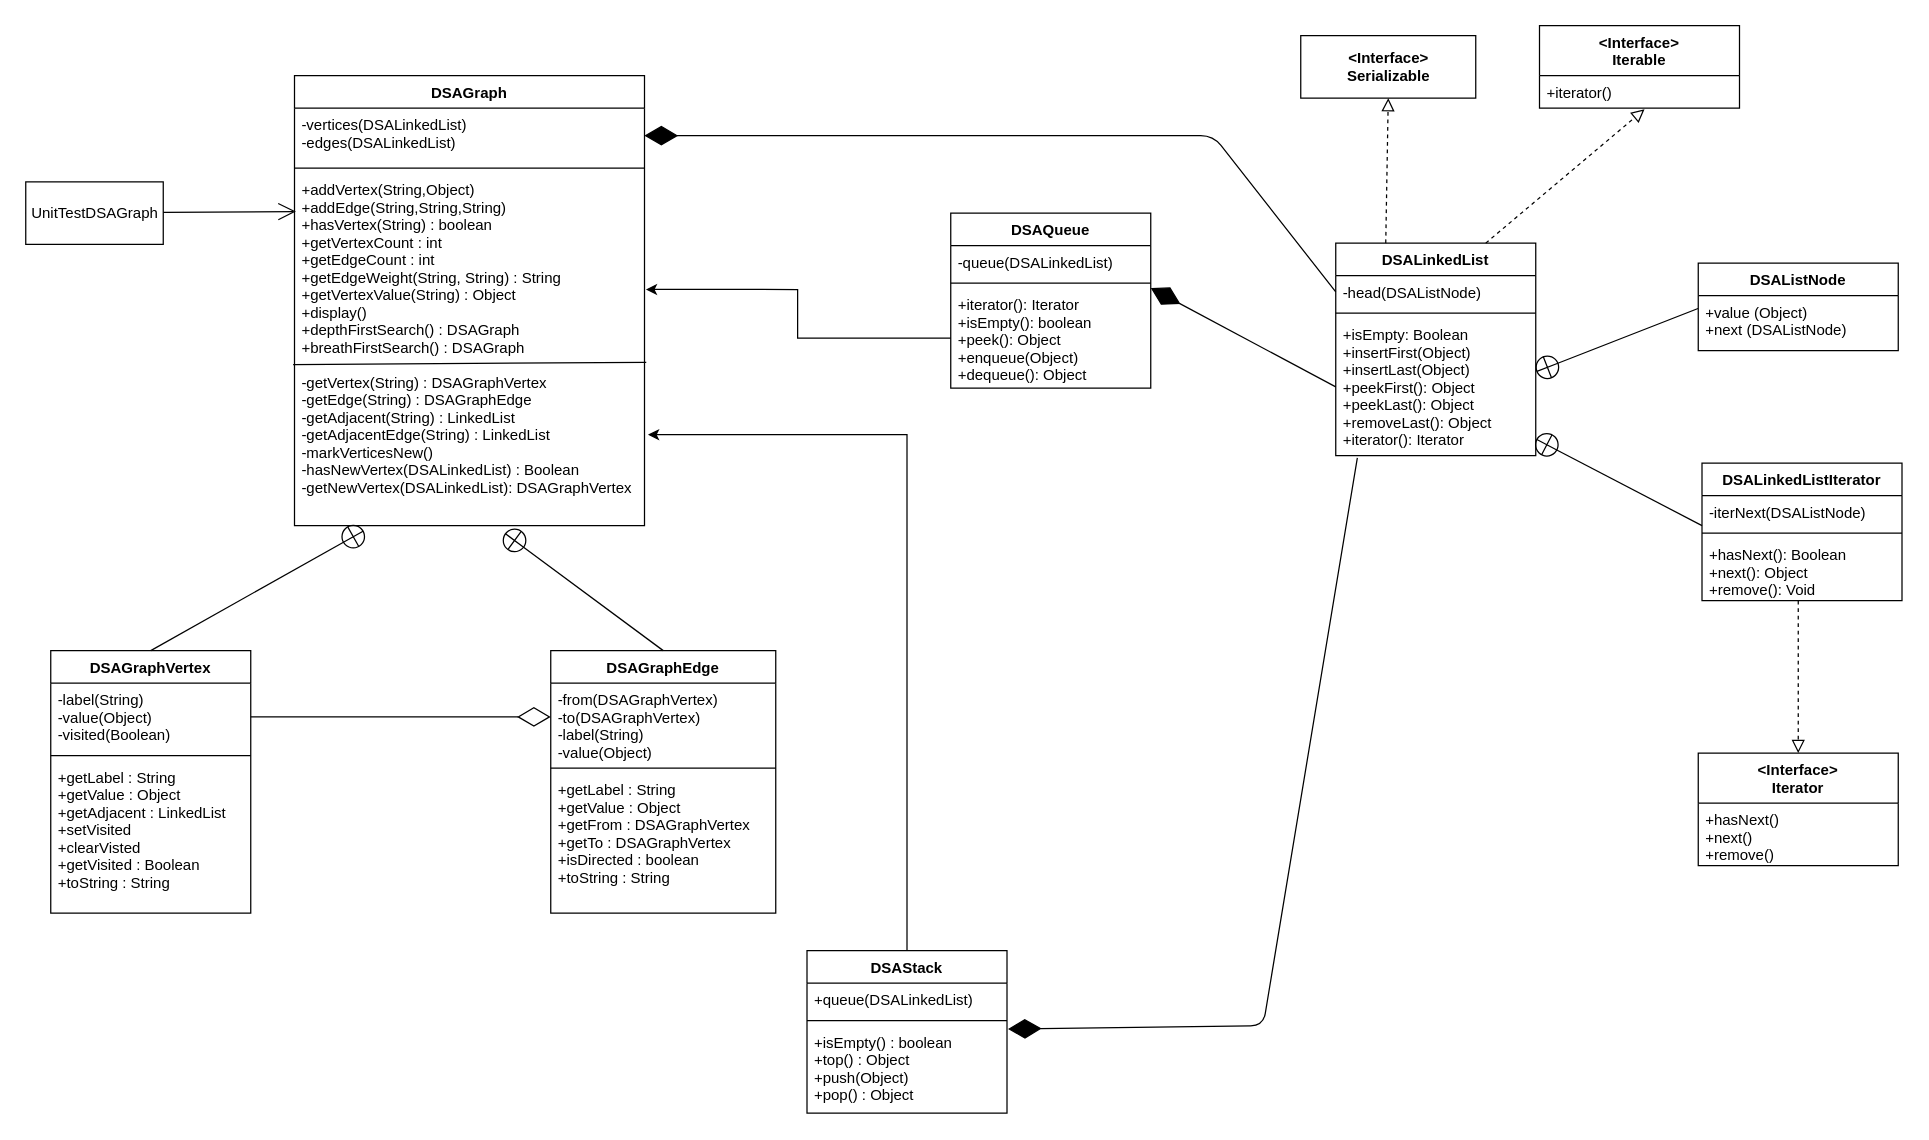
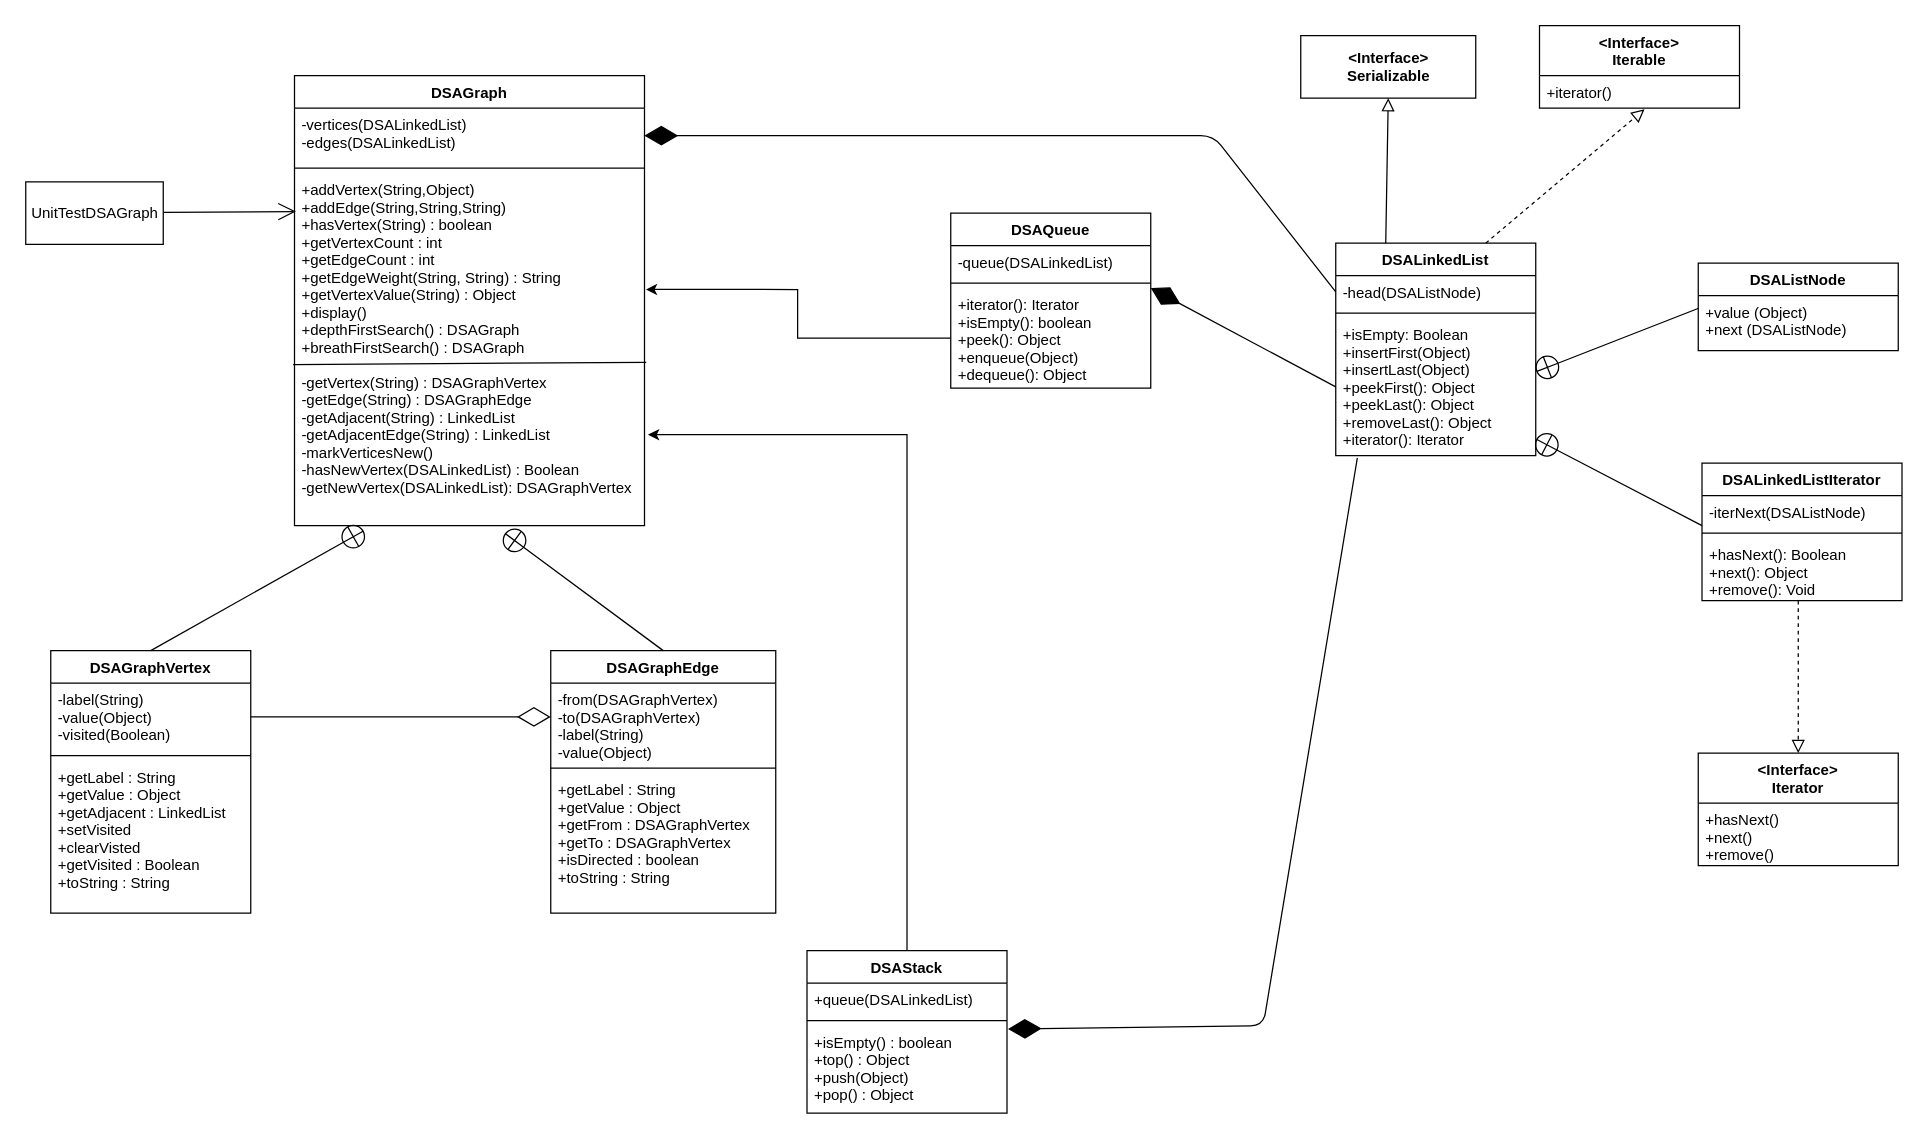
edge "DSALinkedList" -> "<Interface> Serializable": style dashed -> solid
